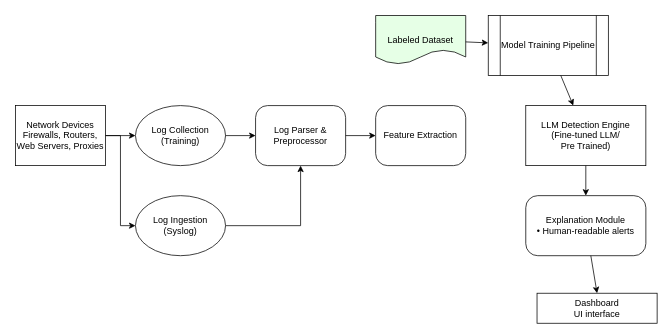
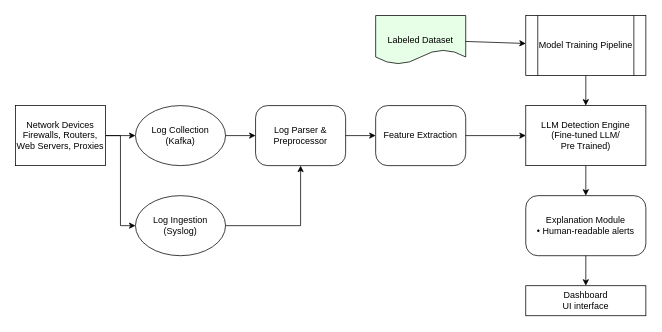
node "Model Training Pipeline": moved (548, 45) -> (585, 45)
node "Log Collection (Training)": label "Log Collection (Training)" -> "Log Collection (Kafka)"
edge "Feature Extraction" -> "LLM Detection Engine (Fine-tuned LLM/ Pre Trained)": added
node "Dashboard UI interface": moved (597, 308) -> (585, 300)
